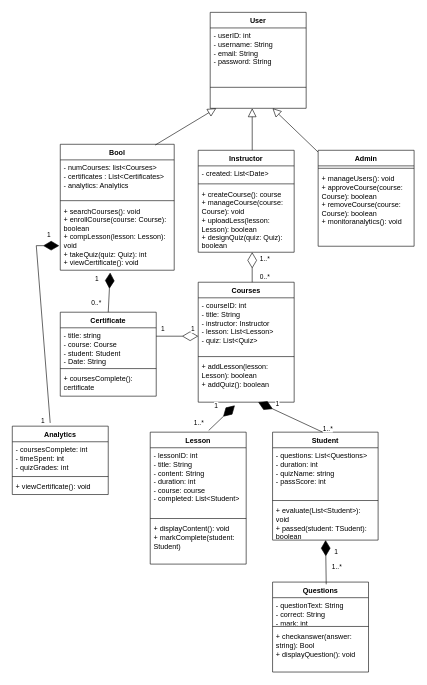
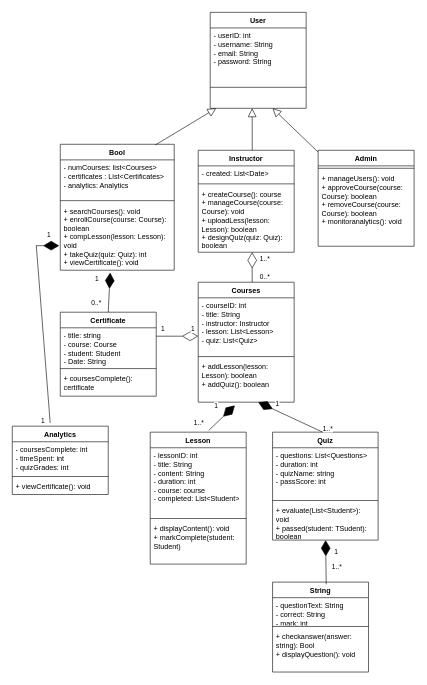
node "Student": label "Student" -> "Quiz"
node "Questions": label "Questions" -> "String"
